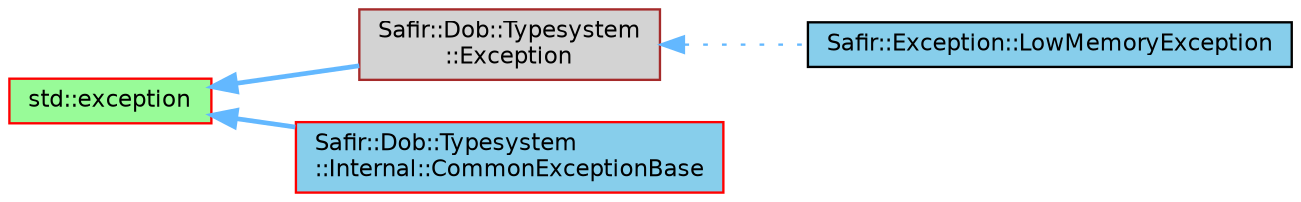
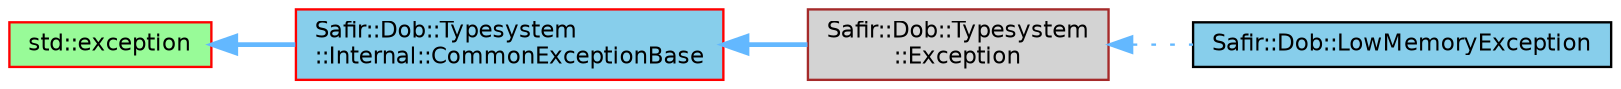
node "Safir::Exception::LowMemoryException": label "Safir::Exception::LowMemoryException" -> "Safir::Dob::LowMemoryException"
edge "Safir::Dob::Typesystem ::Exception" -> "std::exception": now "Safir::Dob::Typesystem ::Exception" -> "Safir::Dob::Typesystem ::Internal::CommonExceptionBase"
